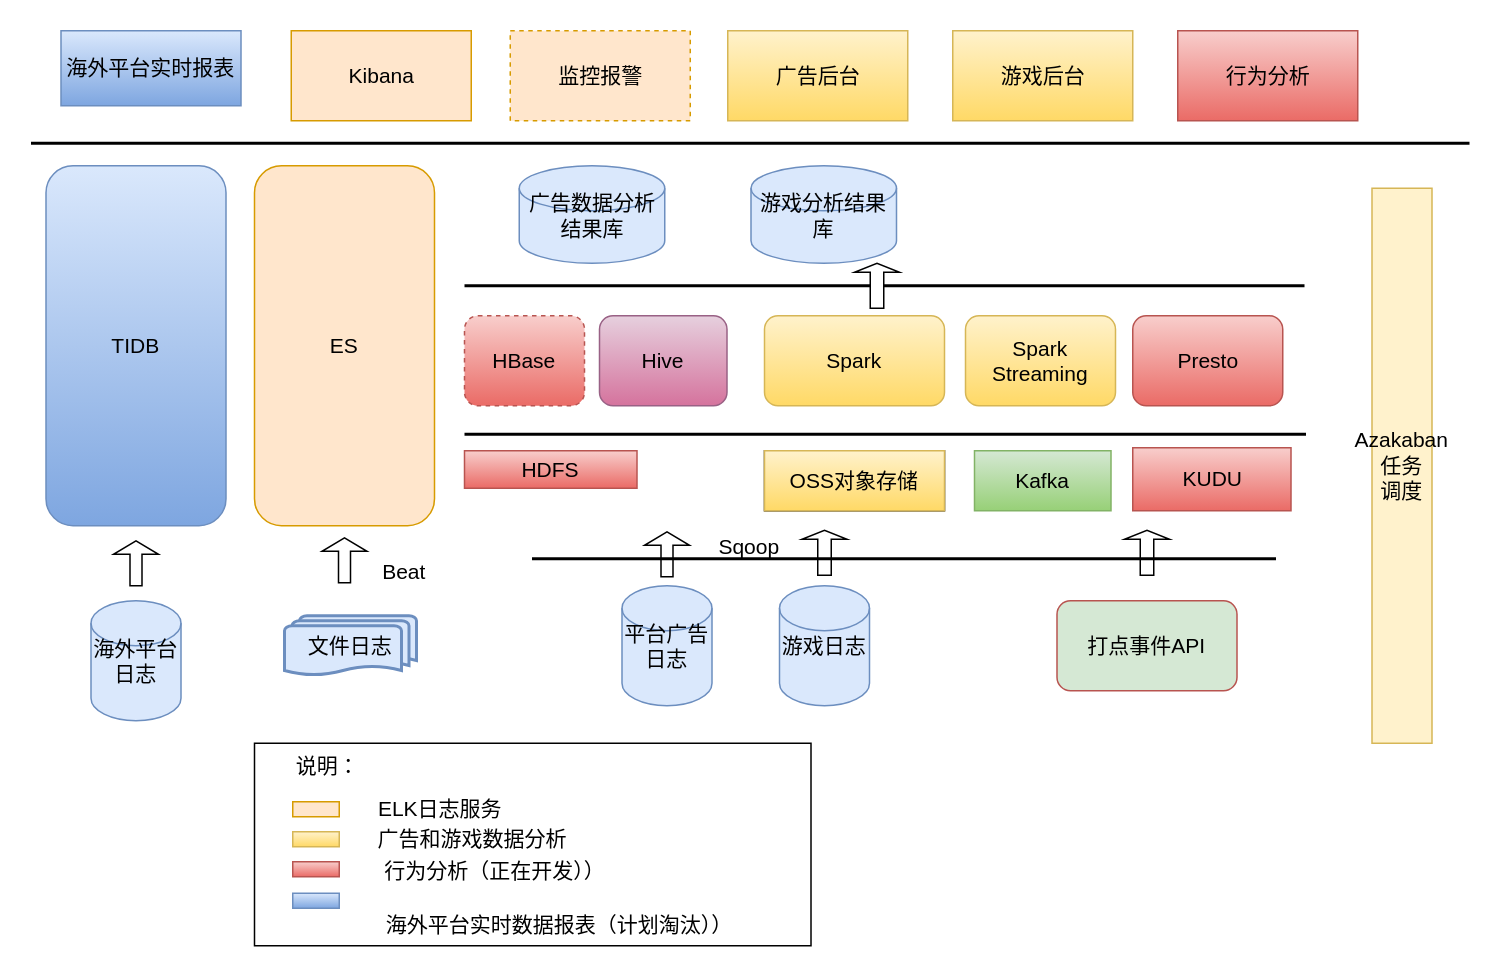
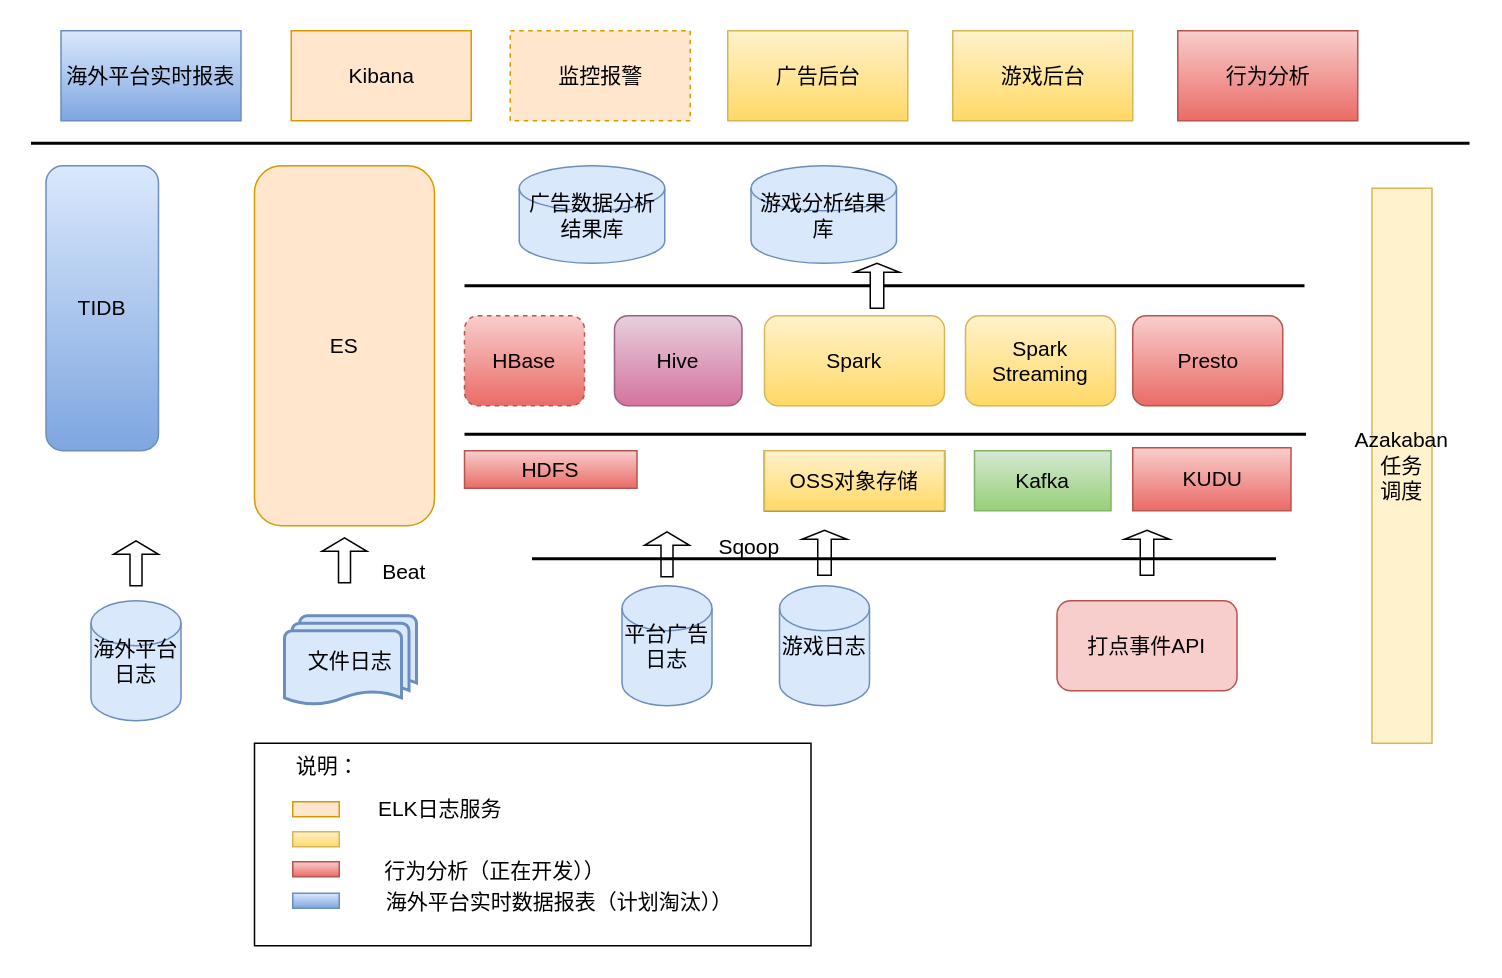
node "海外平台实时报表": size 180x75 -> 180x90
node "TIDB": size 180x360 -> 113x285
node "Hive": moved (663, 361) -> (678, 361)
node "文件日志": size 132x60 -> 132x90
node "打点事件API": fillcolor #d5e8d4 -> #f8cecc
node "广告和游戏数据分析": removed
node "海外平台实时数据报表（计划淘汰））": moved (558, 924) -> (558, 902)
